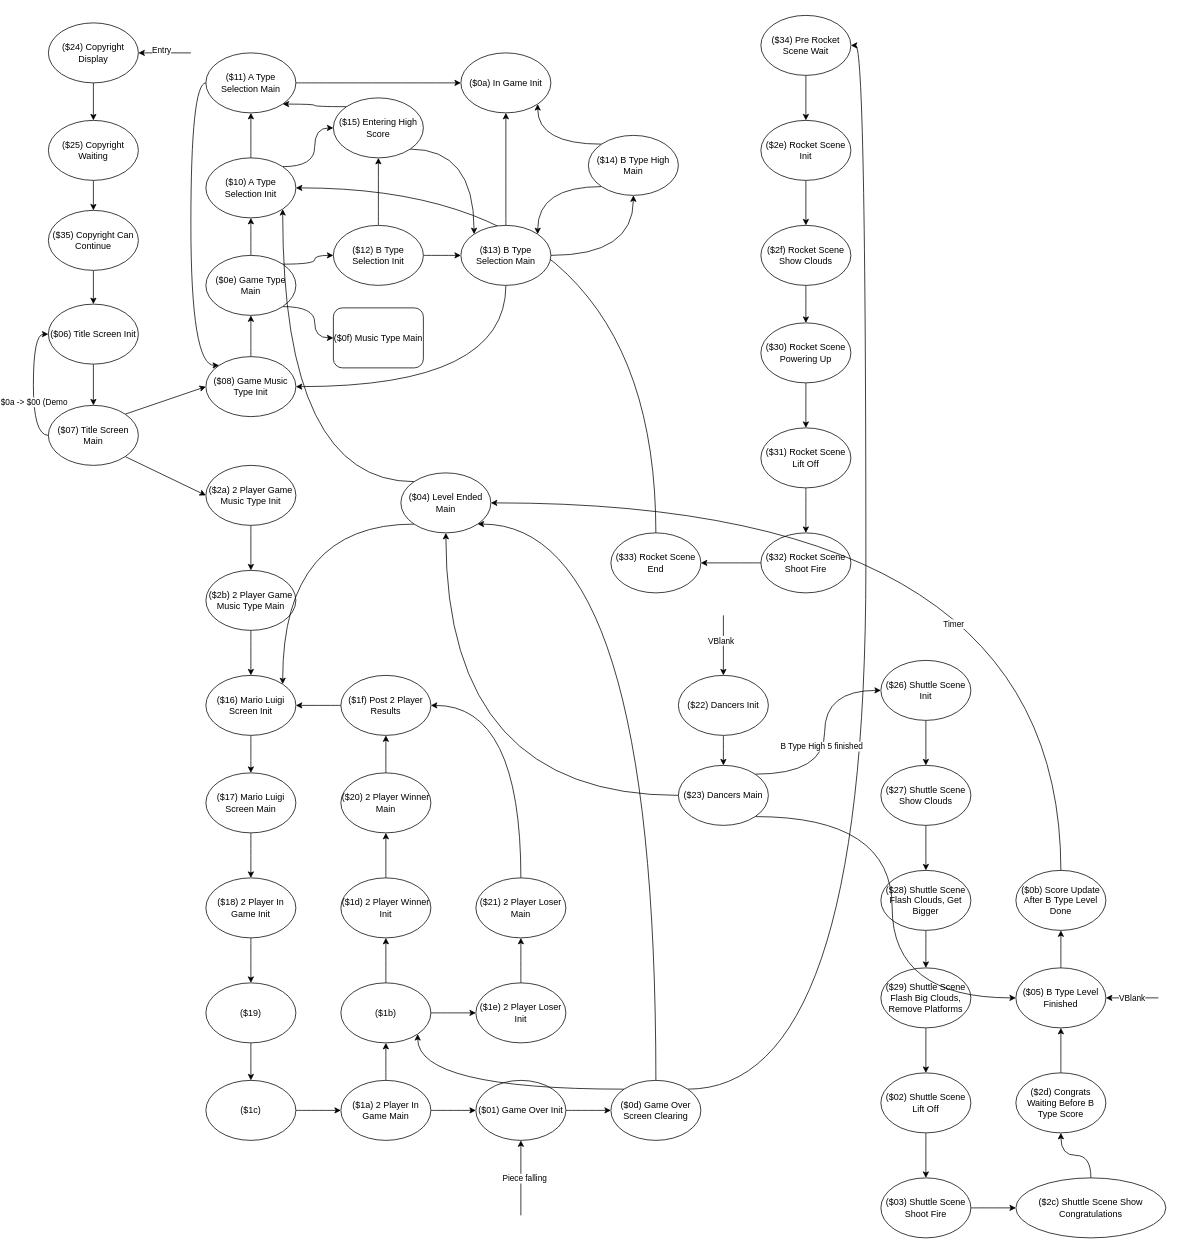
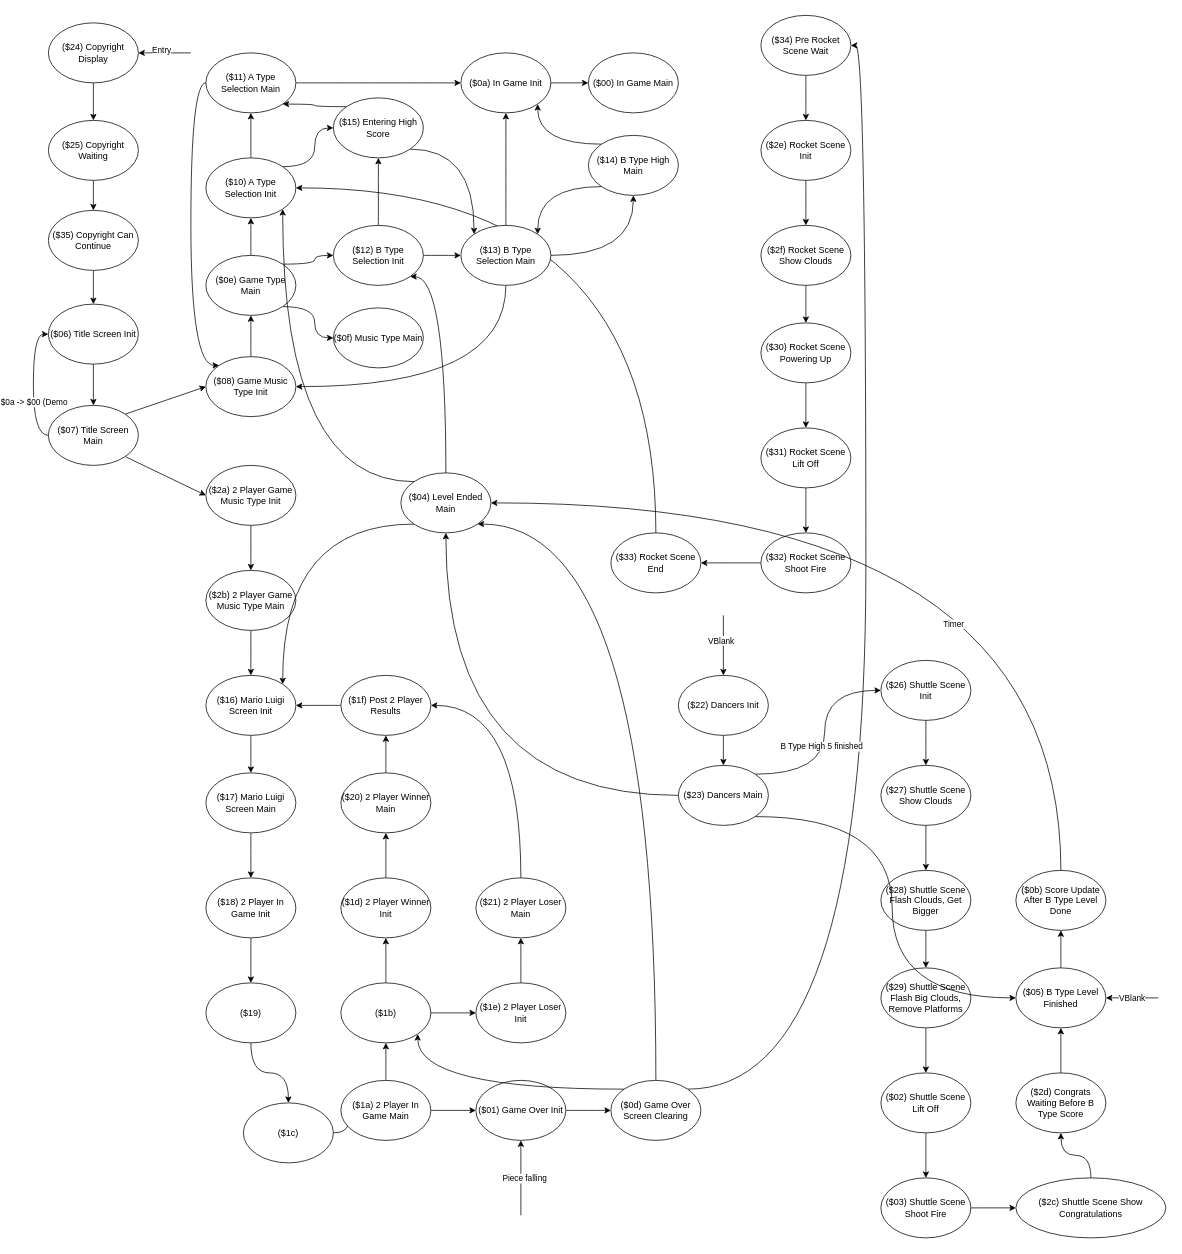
edge "($0a) In Game Init" -> "($00) In Game Main": added
node "($00) In Game Main": added
node "($0f) Music Type Main": shape rounded rectangle -> ellipse
edge "($04) Level Ended Main" -> "($12) B Type Selection Init": added
node "($1c)": moved (251, 1110) -> (288, 1133)
